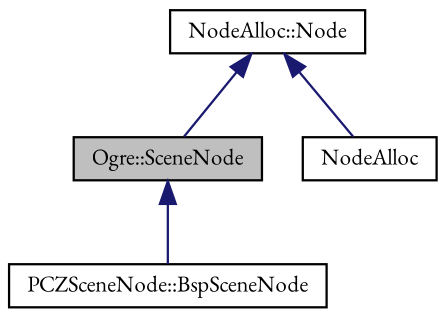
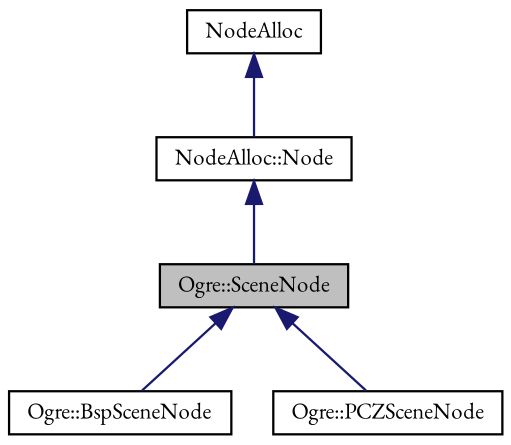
edge "NodeAlloc" -> "NodeAlloc::Node": reversed
node "PCZSceneNode::BspSceneNode": label "PCZSceneNode::BspSceneNode" -> "Ogre::BspSceneNode"
node "Ogre::PCZSceneNode": added
